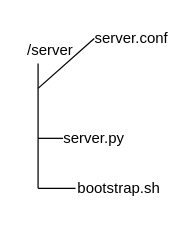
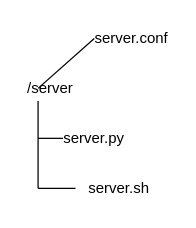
node "/server": moved (51, 51) -> (51, 88)
node "bootstrap.sh": label "bootstrap.sh" -> "server.sh"
